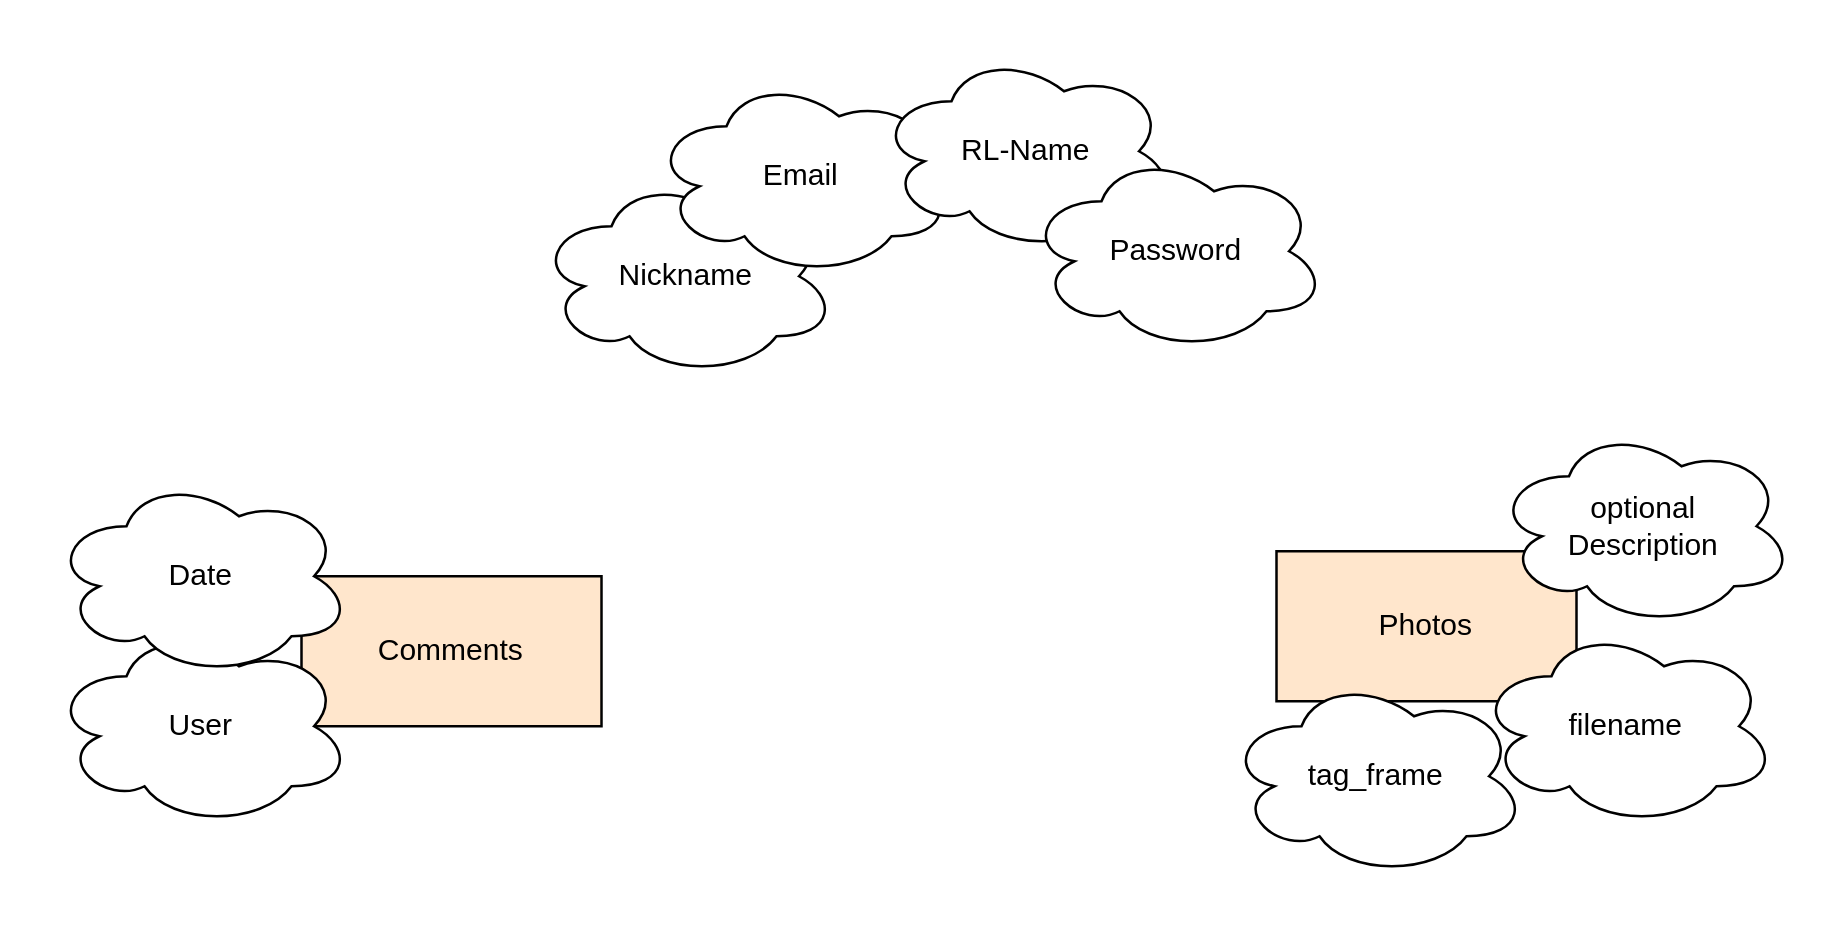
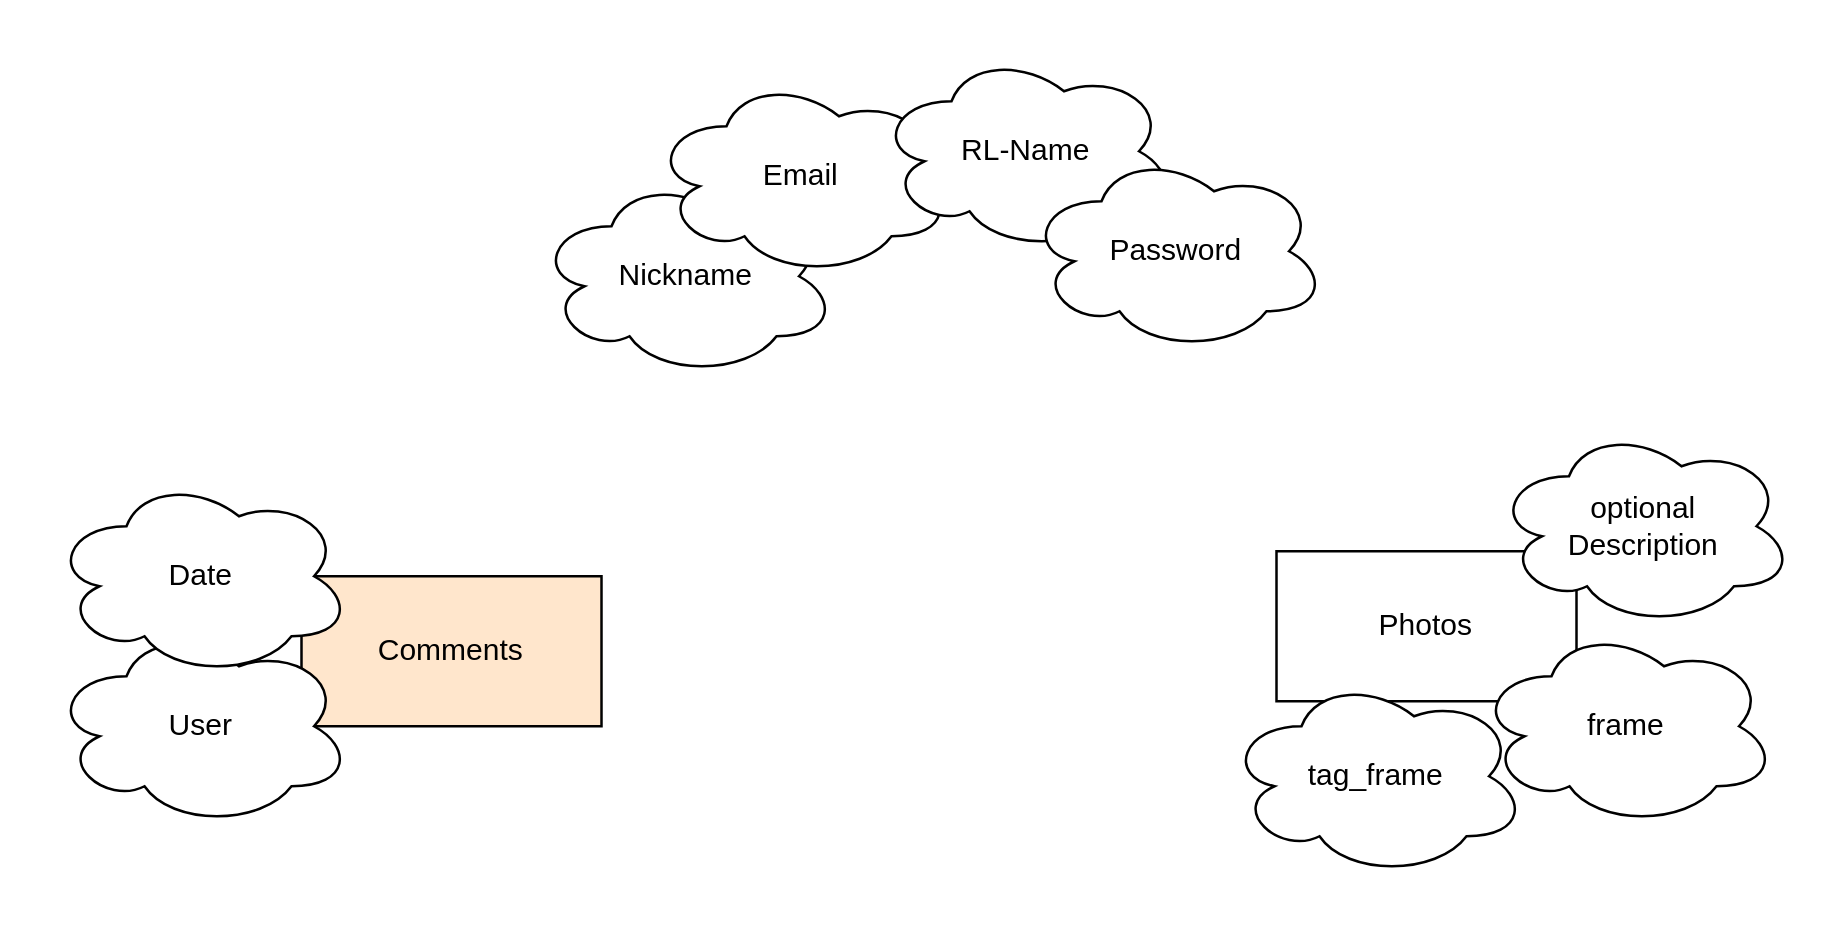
node "Photos": fillcolor #ffe6cc -> #ffffff
node "filename": label "filename" -> "frame"
